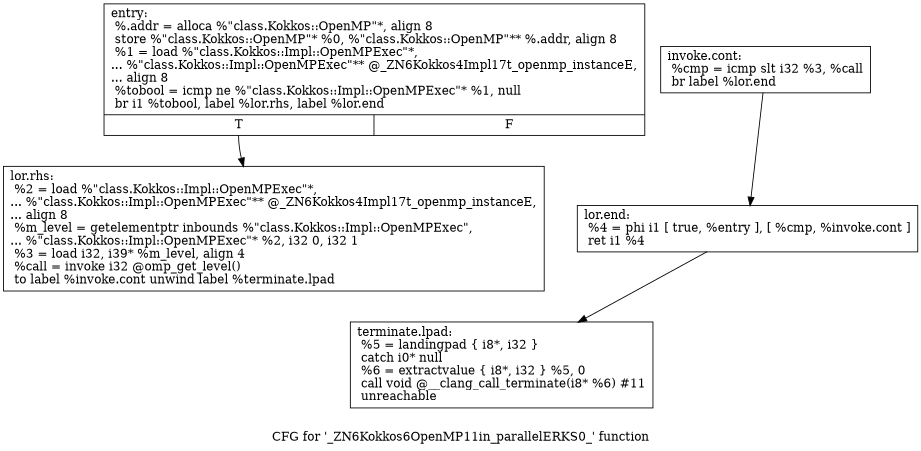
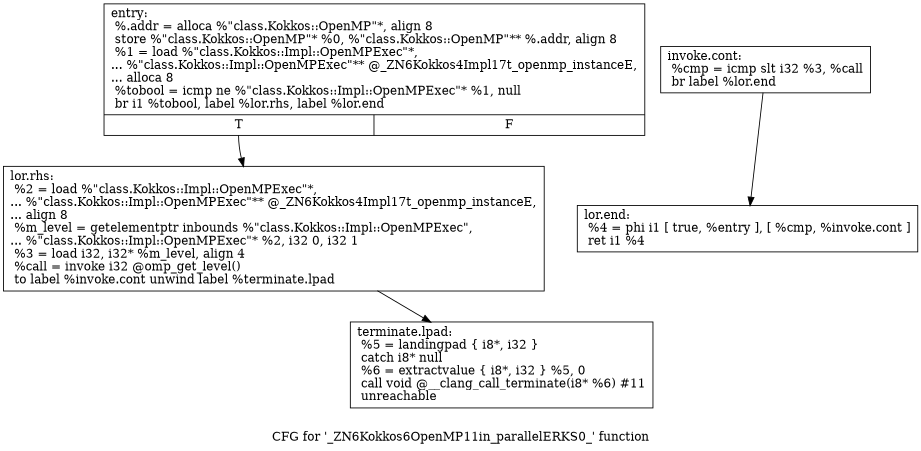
node "entry:": text "... align 8" -> "... alloca 8"
node "lor.rhs:": text "%3 = load i32, i39* %m_level, align 4" -> "%3 = load i32, i32* %m_level, align 4"
edge "lor.end:" -> "terminate.lpad:": now "lor.rhs:" -> "terminate.lpad:"
node "terminate.lpad:": text "catch i0* null" -> "catch i8* null"
